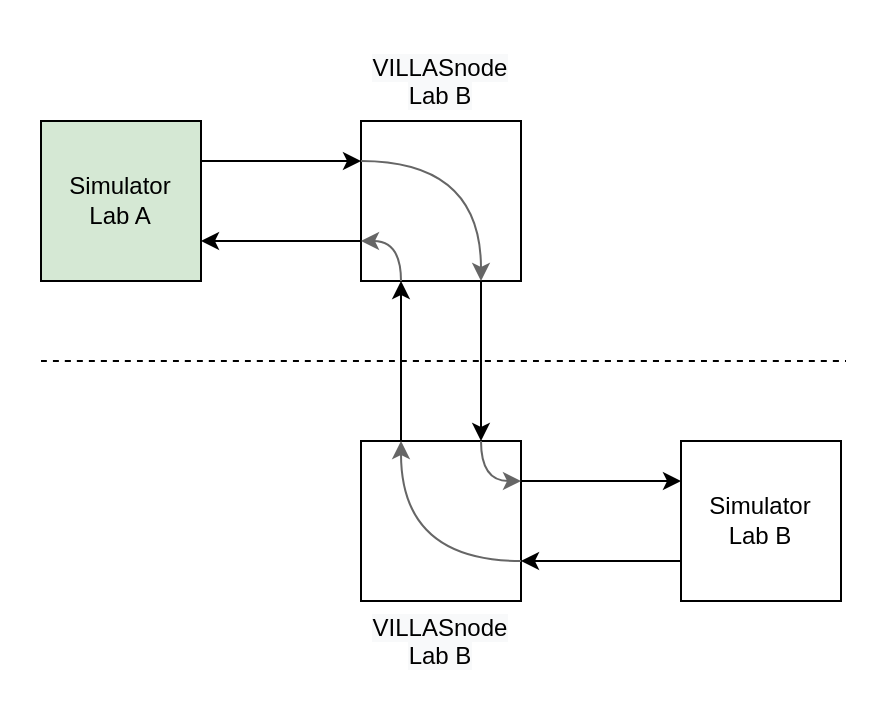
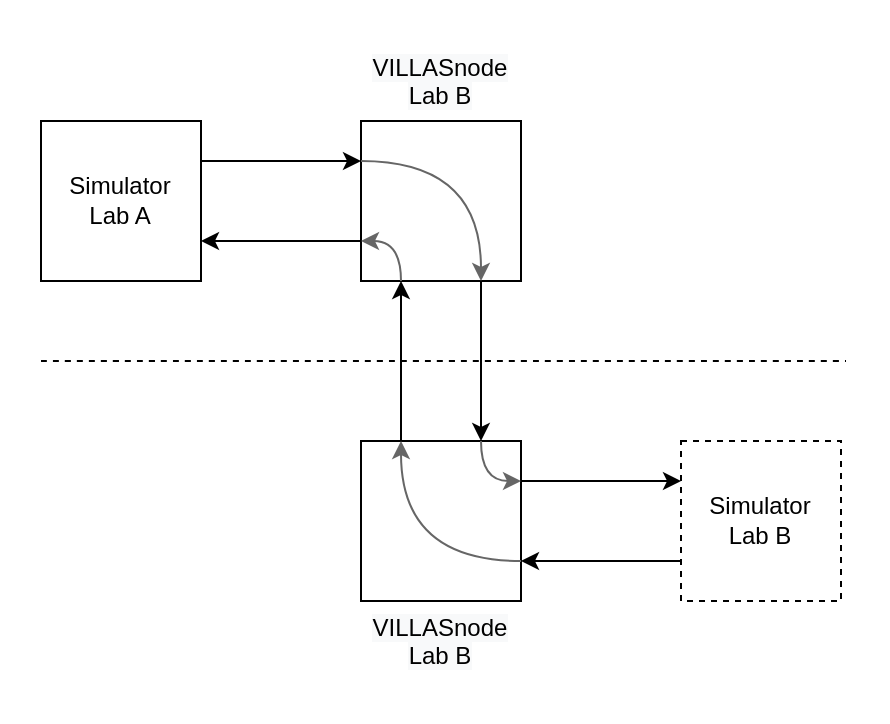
node "Simulator Lab A": fillcolor #d5e8d4 -> #ffffff
node "Simulator Lab B": style solid -> dashed
